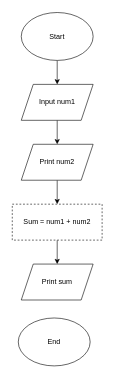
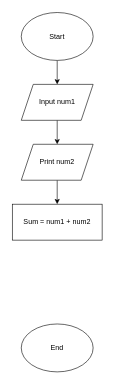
node "Sum = num1 + num2": style dashed -> solid
edge "Sum = num1 + num2" -> "Print sum": removed
node "Print sum": removed
node "End": moved (54, 342) -> (57, 348)
